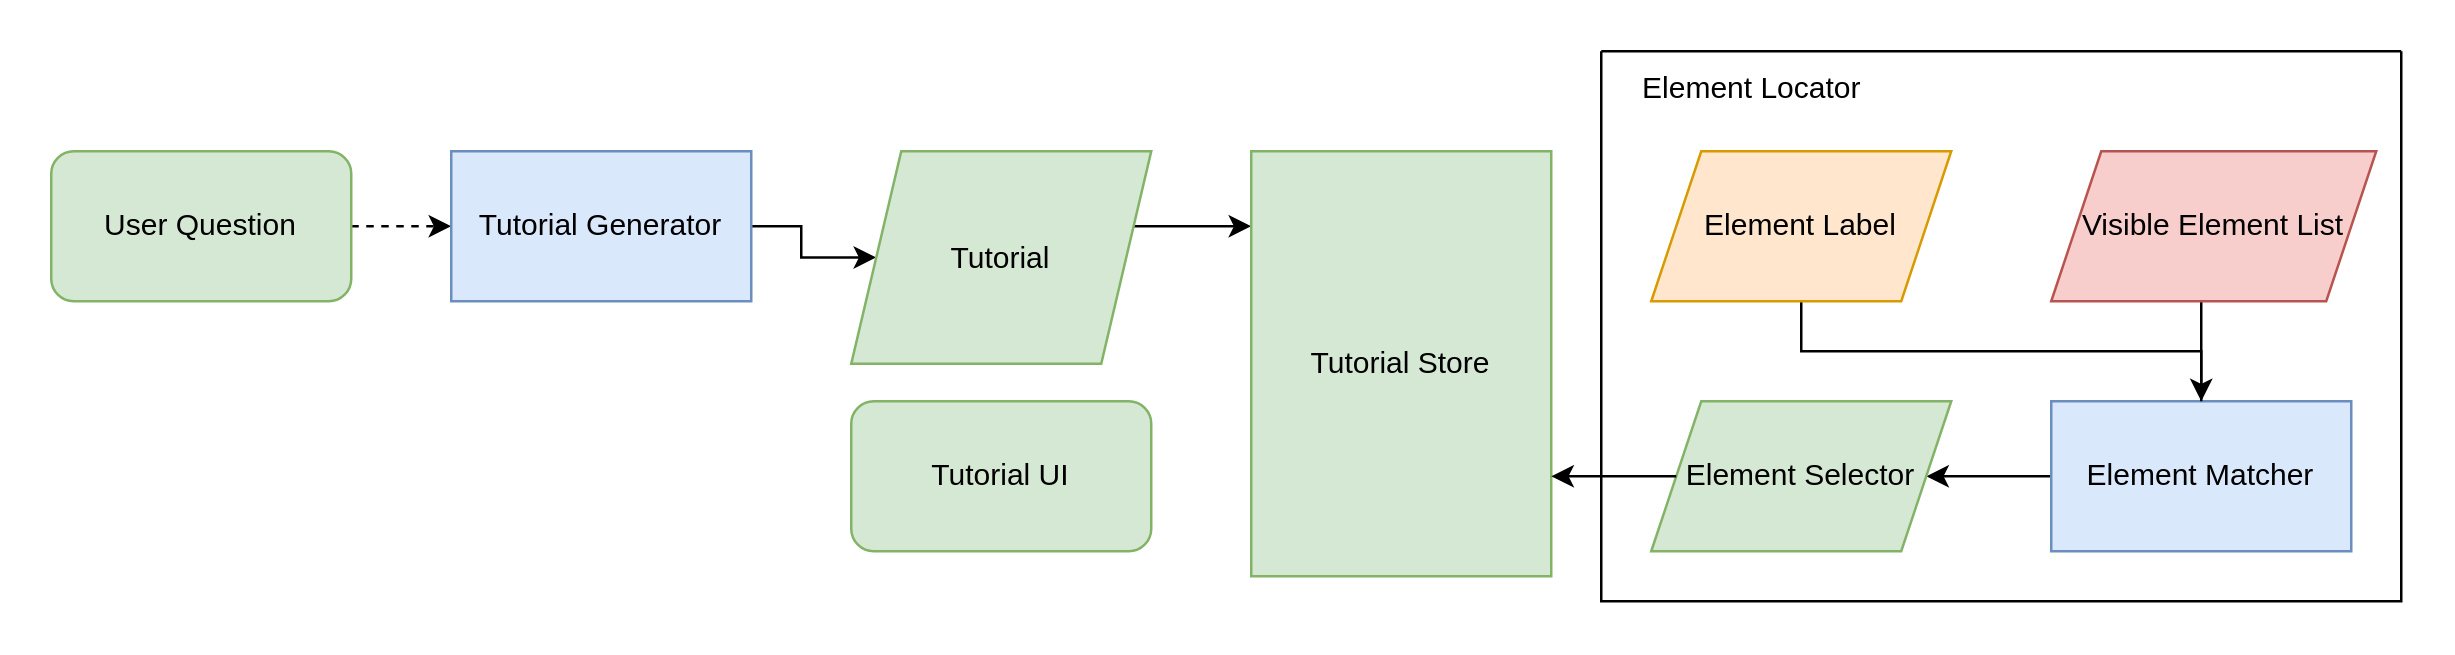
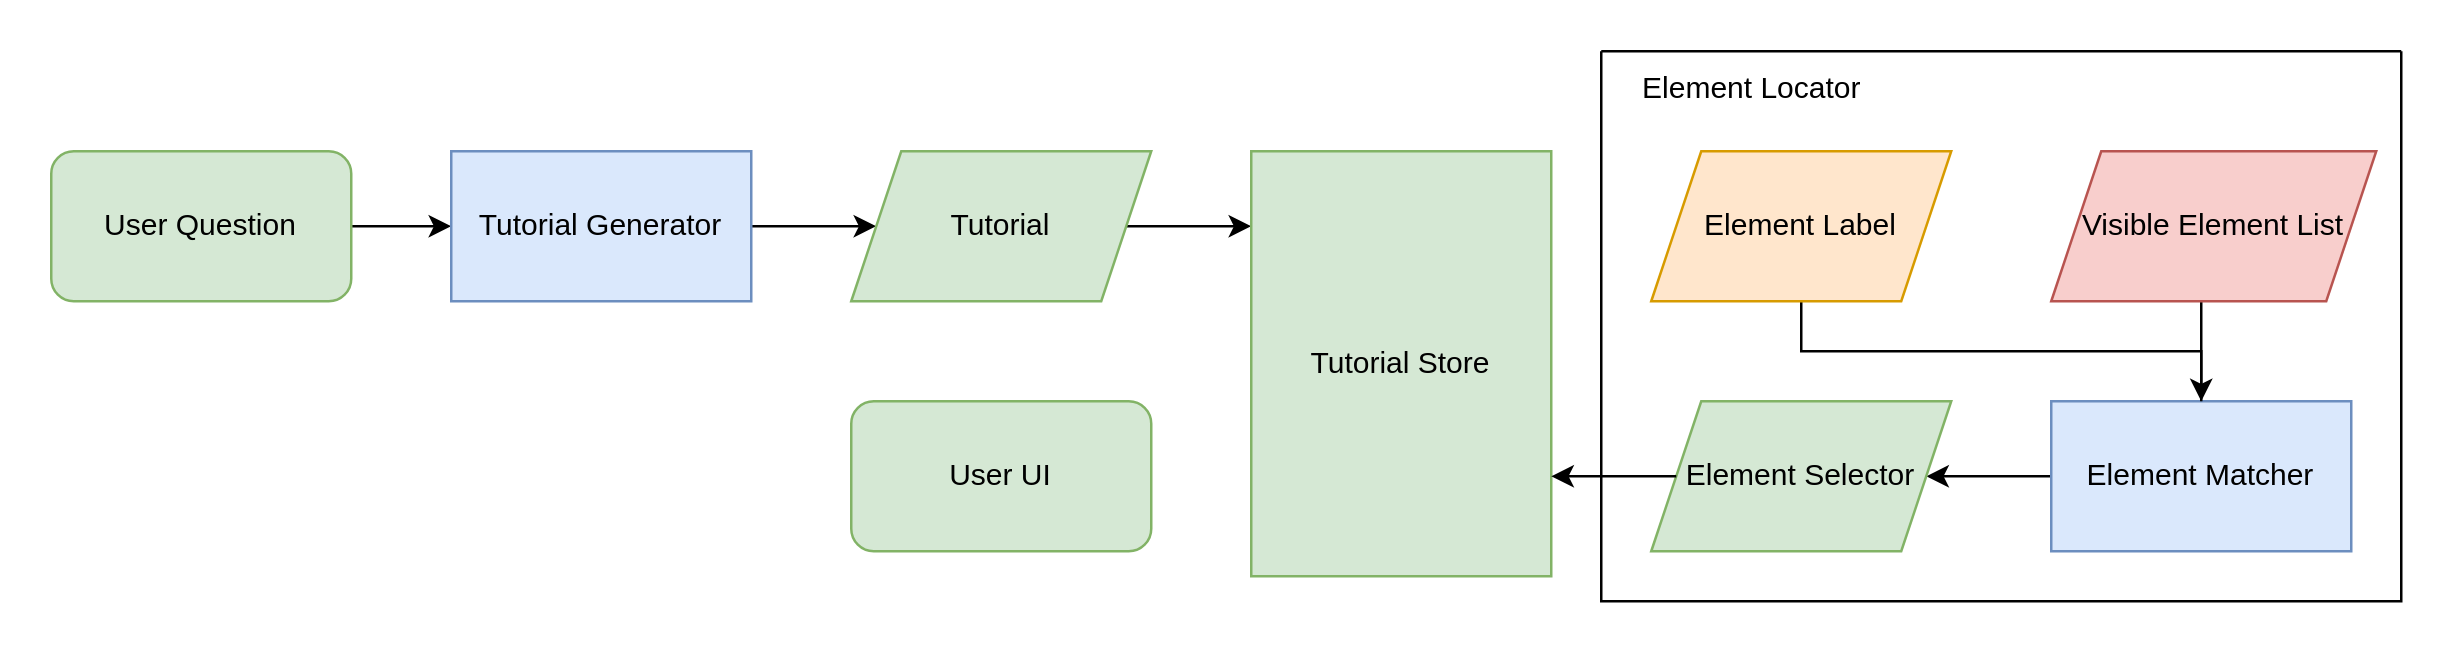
edge "User Question" -> "Tutorial Generator": style dashed -> solid
node "Tutorial": size 300x213 -> 300x150
node "Tutorial UI": label "Tutorial UI" -> "User UI"
